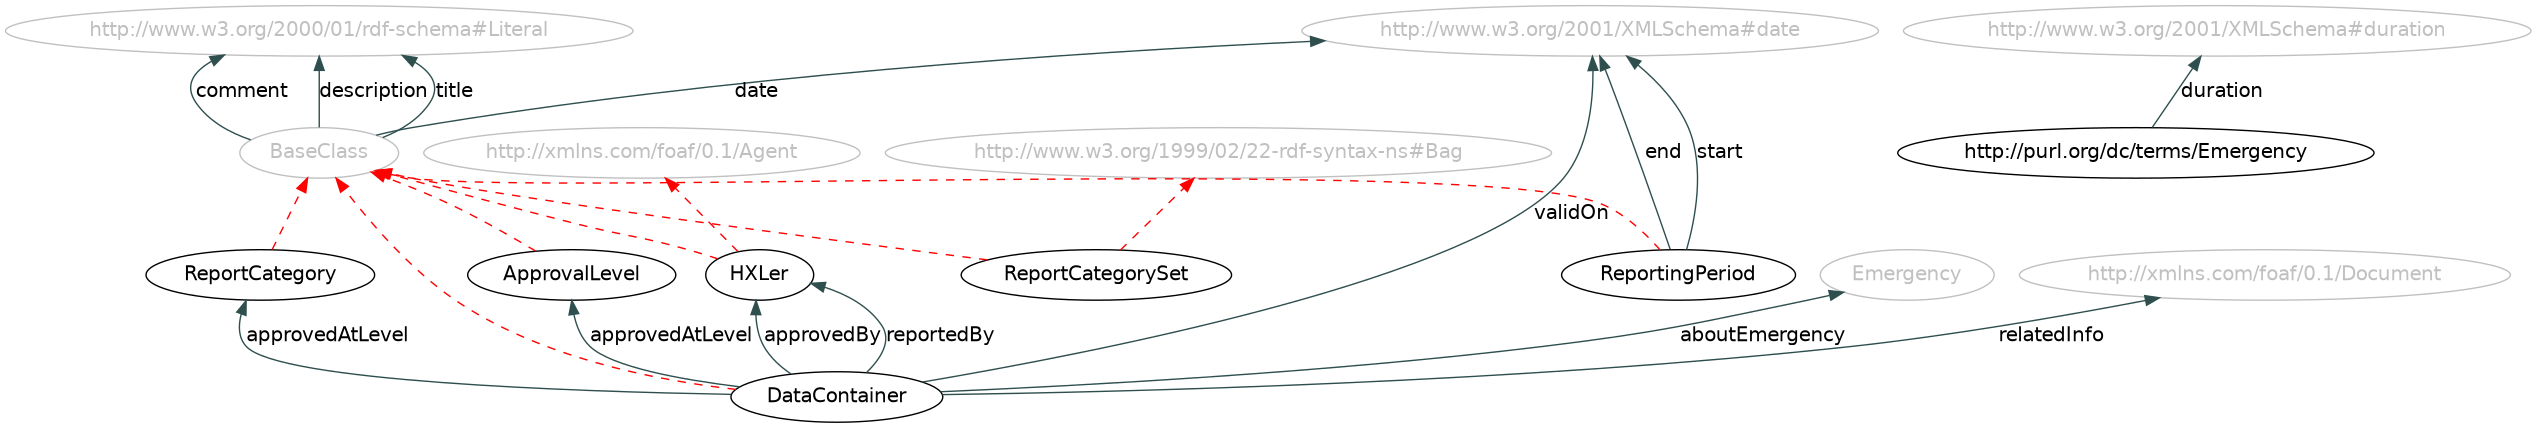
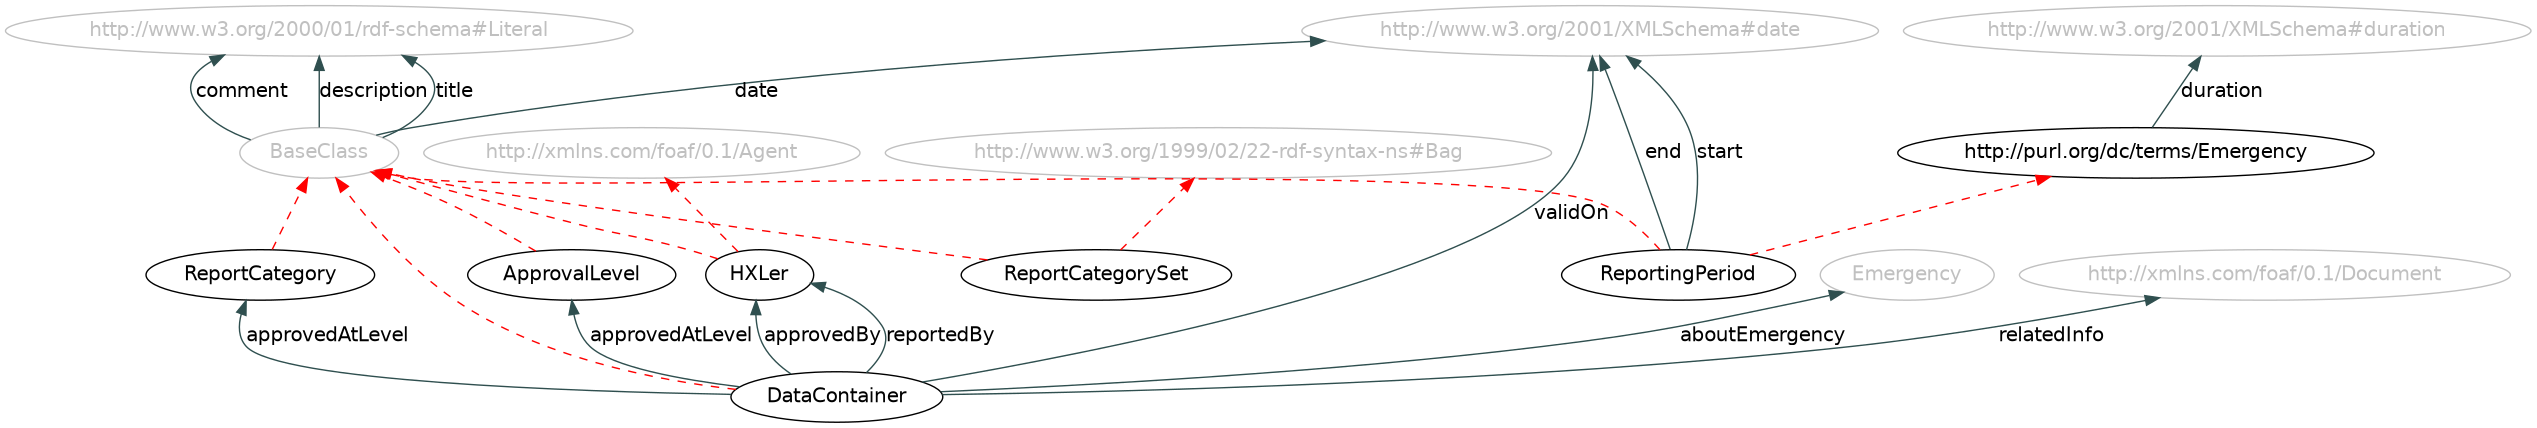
edge "ReportingPeriod" -> "http://purl.org/dc/terms/Emergency": added
